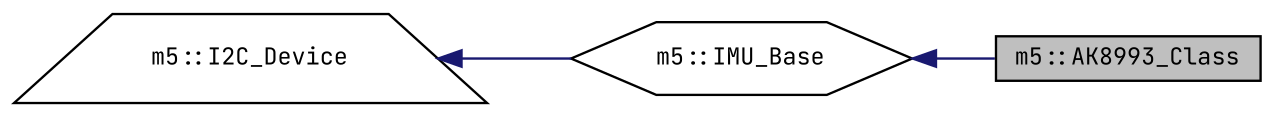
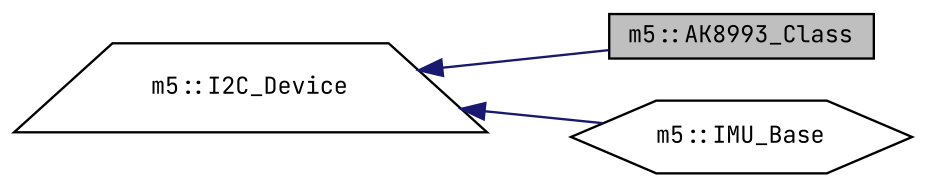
edge "m5::AK8993_Class" -> "m5::IMU_Base": now "m5::AK8993_Class" -> "m5::I2C_Device"
